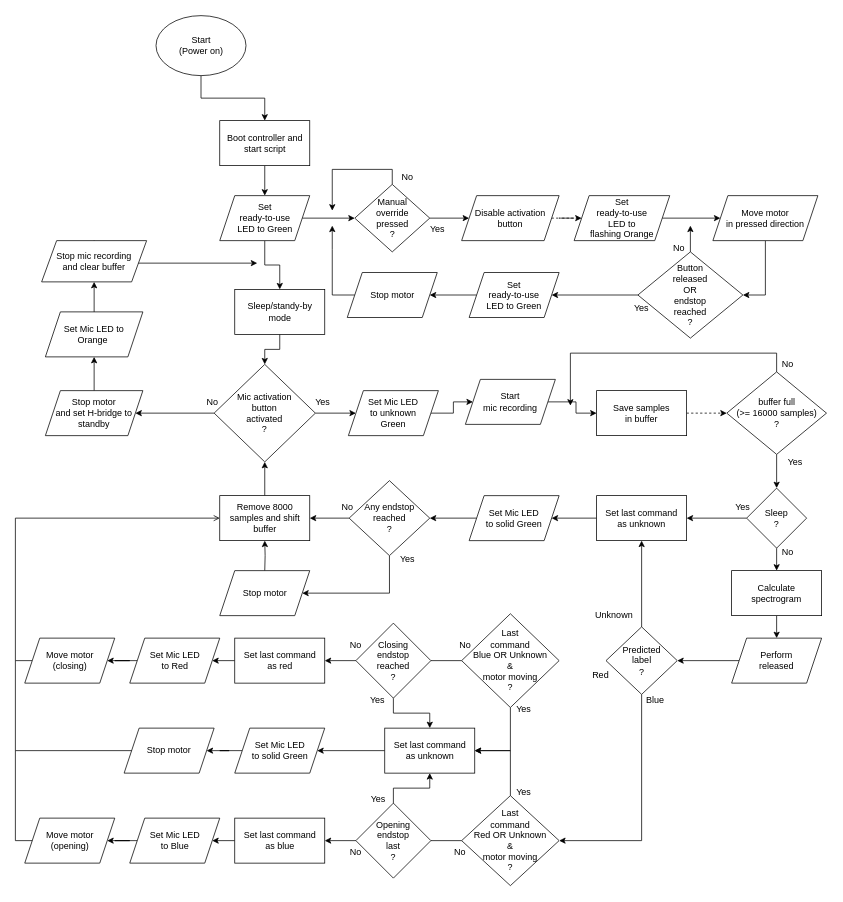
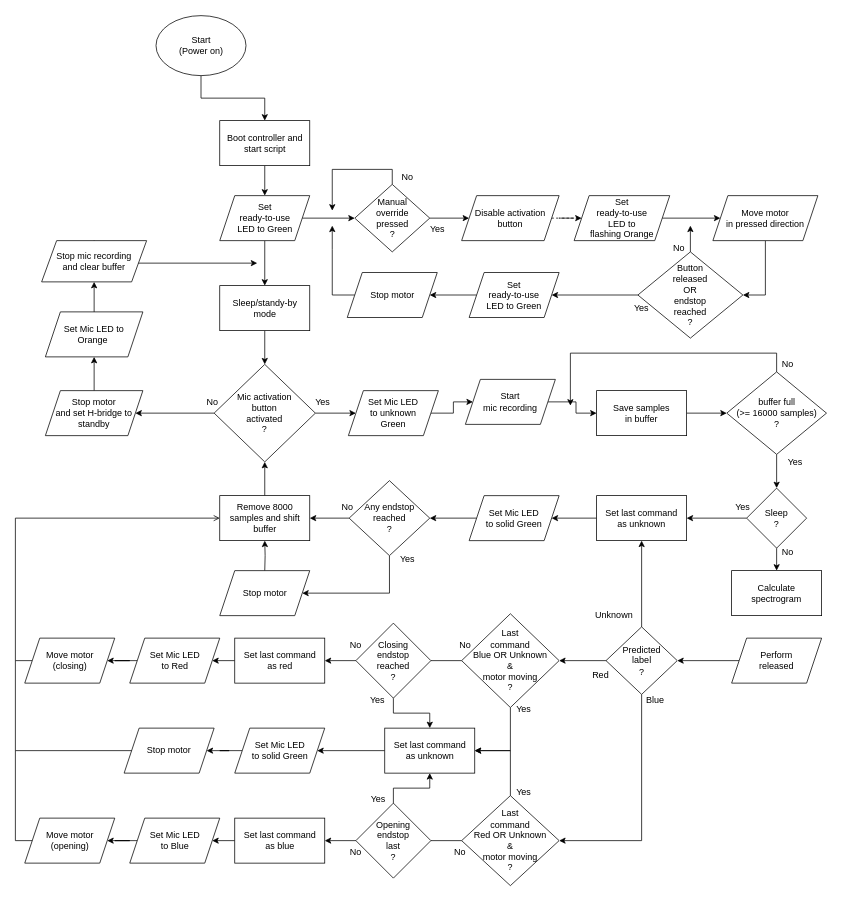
node "Sleep/standy-by mode": moved (280, 312) -> (265, 308)
edge "Save samples in buffer" -> "buffer full (>= 16000 samples) ?": style dashed -> solid
edge "Calculate spectrogram" -> "Perform released": removed
edge "Predicted label ?" -> "Last command Blue OR Unknown & motor moving ?": added
